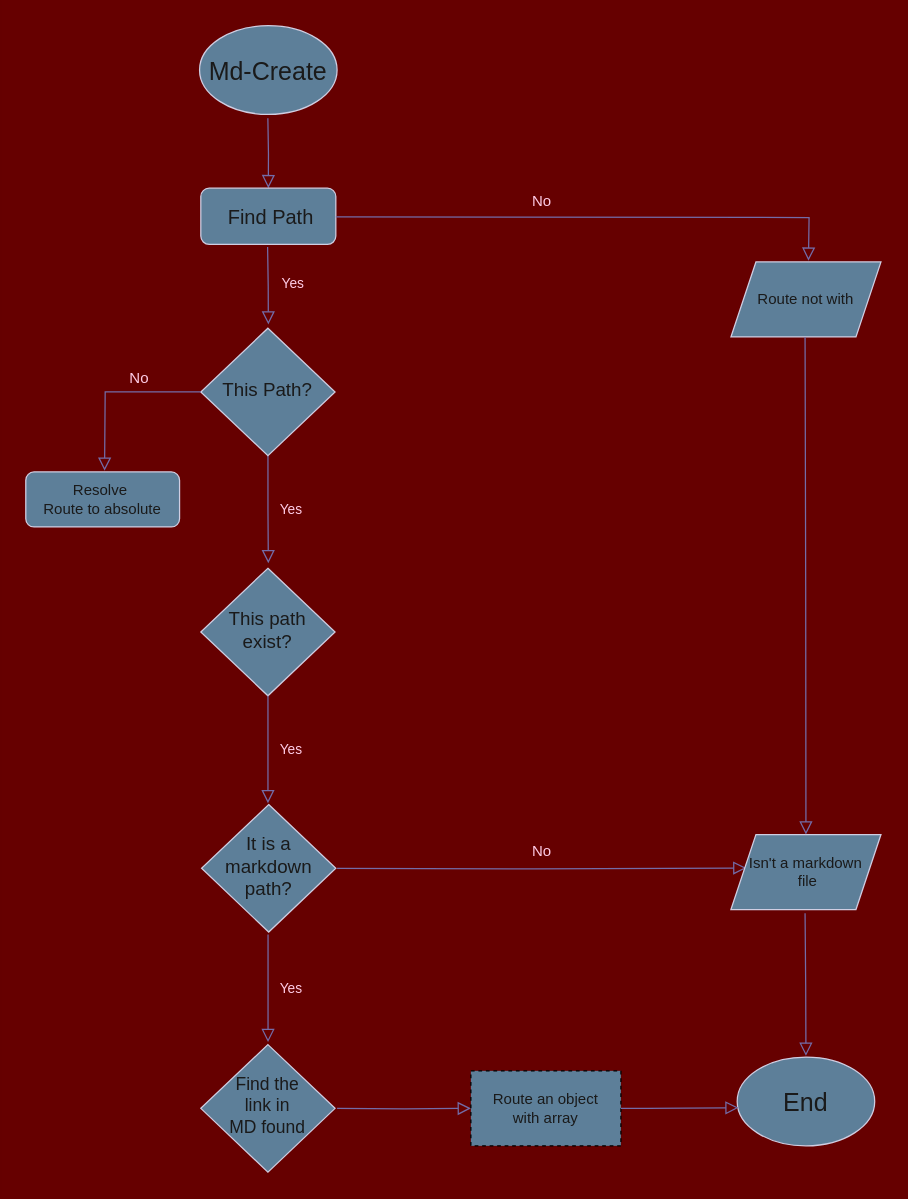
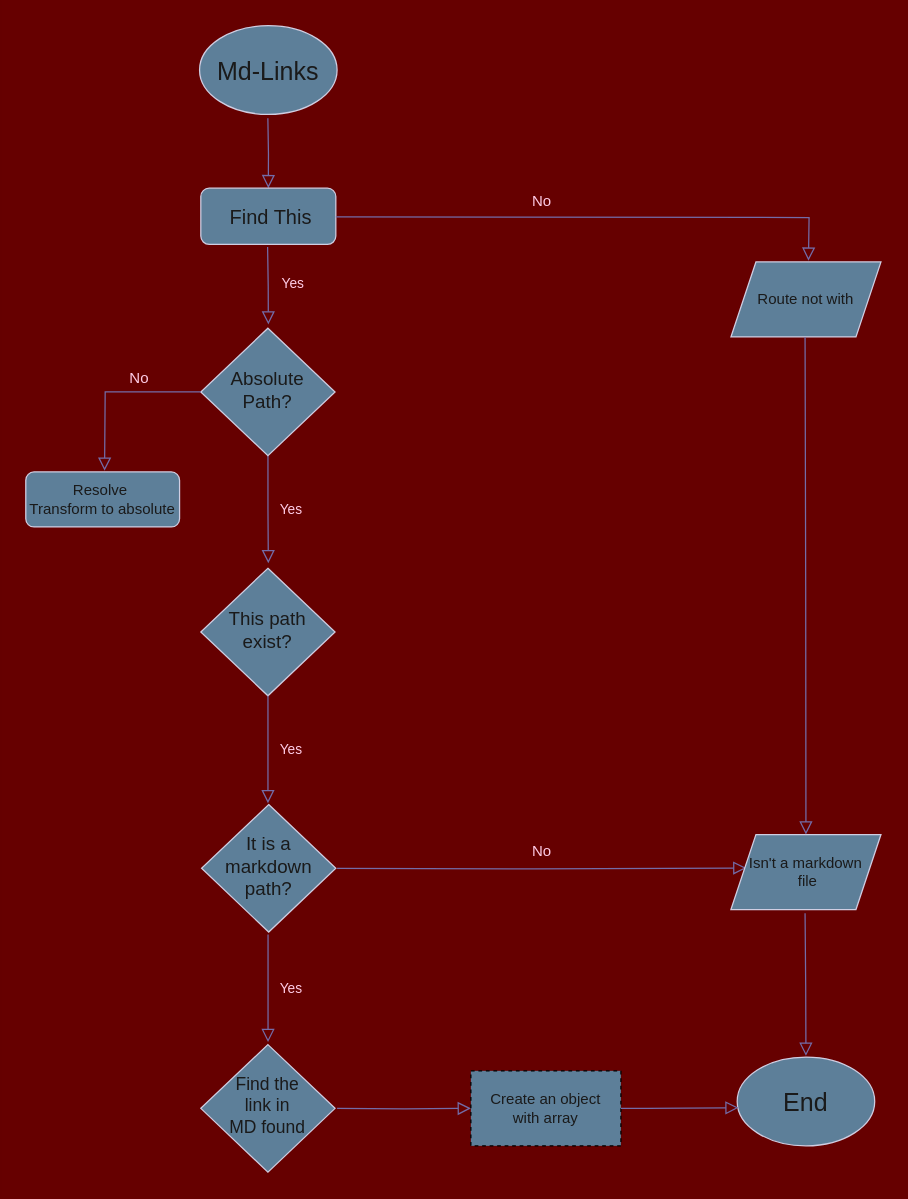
node "Md-Create": label "Md-Create" -> "Md-Links"
node "Find Path": label "Find Path" -> "Find This"
node "This Path?": label "This Path?" -> "Absolute Path?"
node "Resolve Route to absolute": label "Resolve Route to absolute" -> "Resolve Transform to absolute"
node "Route an object with array": label "Route an object with array" -> "Create an object with array"
